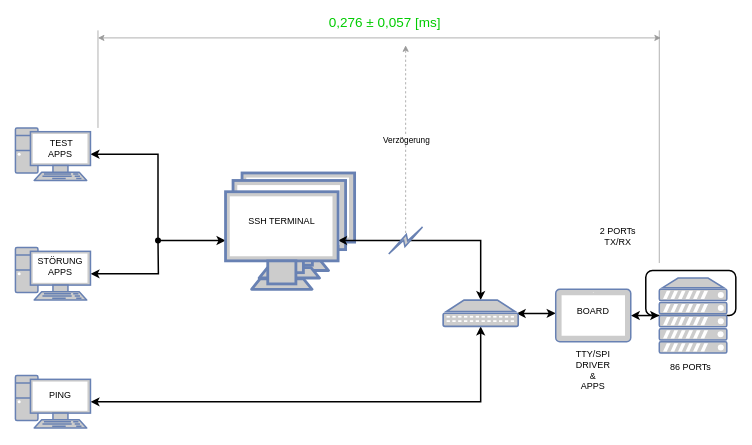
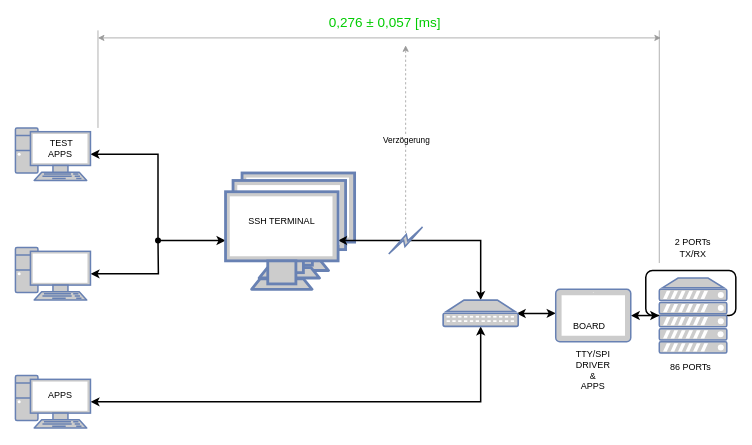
node "2 PORTs TX/RX": moved (618, 237) -> (693, 248)
node "STÖRUNG APPS": removed
node "BOARD": moved (593, 312) -> (589, 327)
node "PING": label "PING" -> "APPS"
